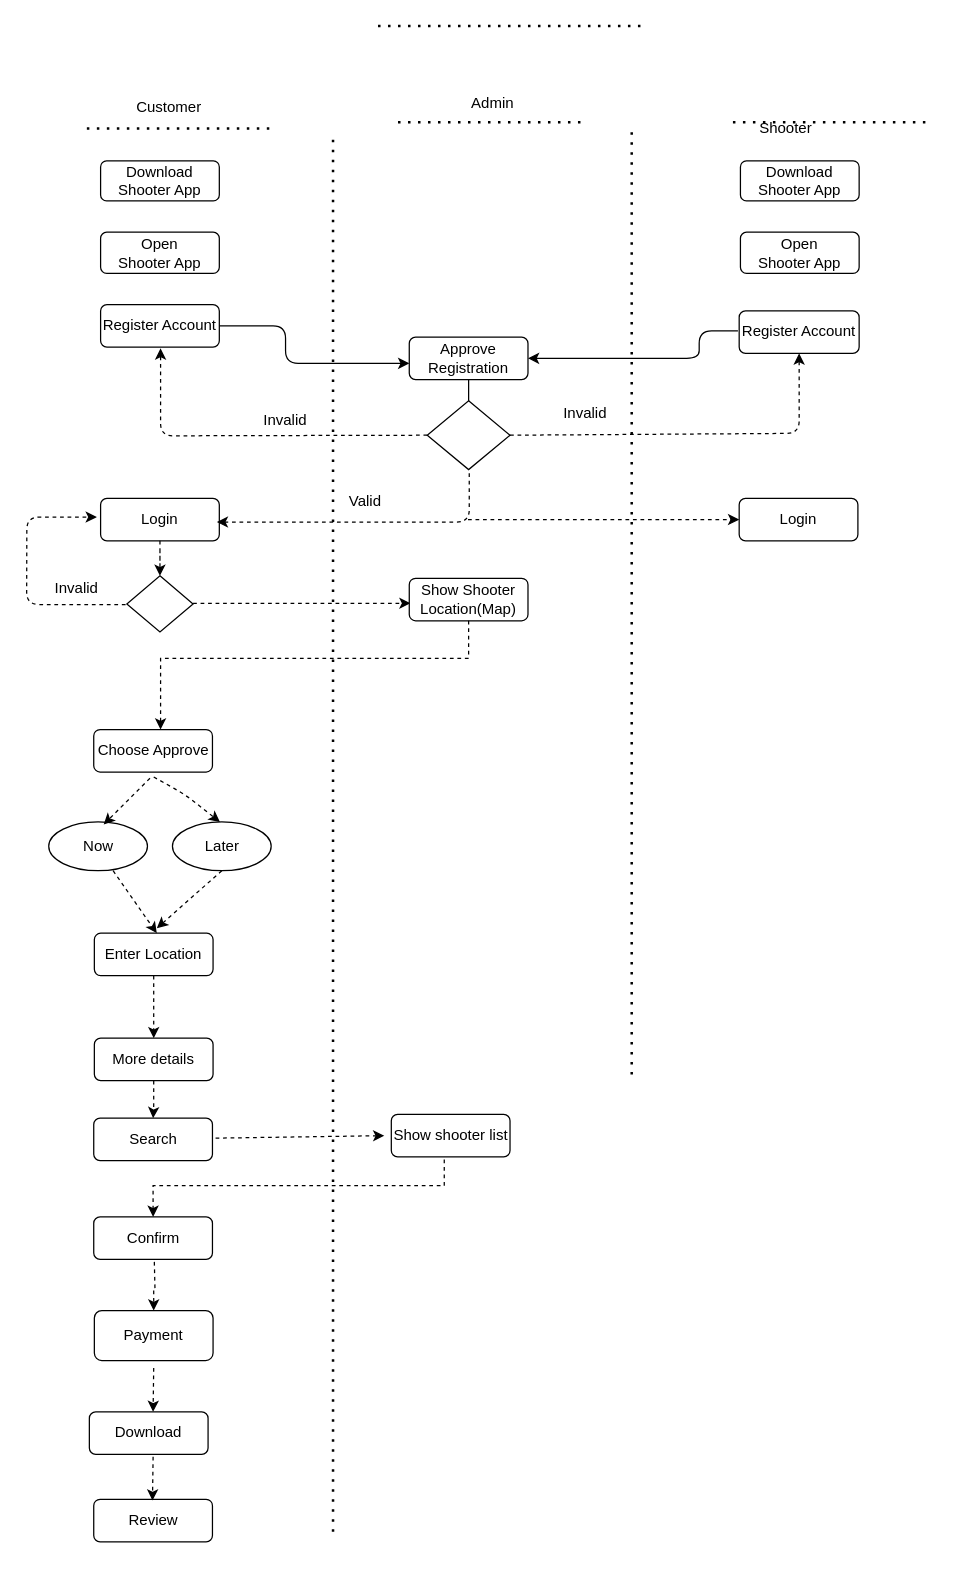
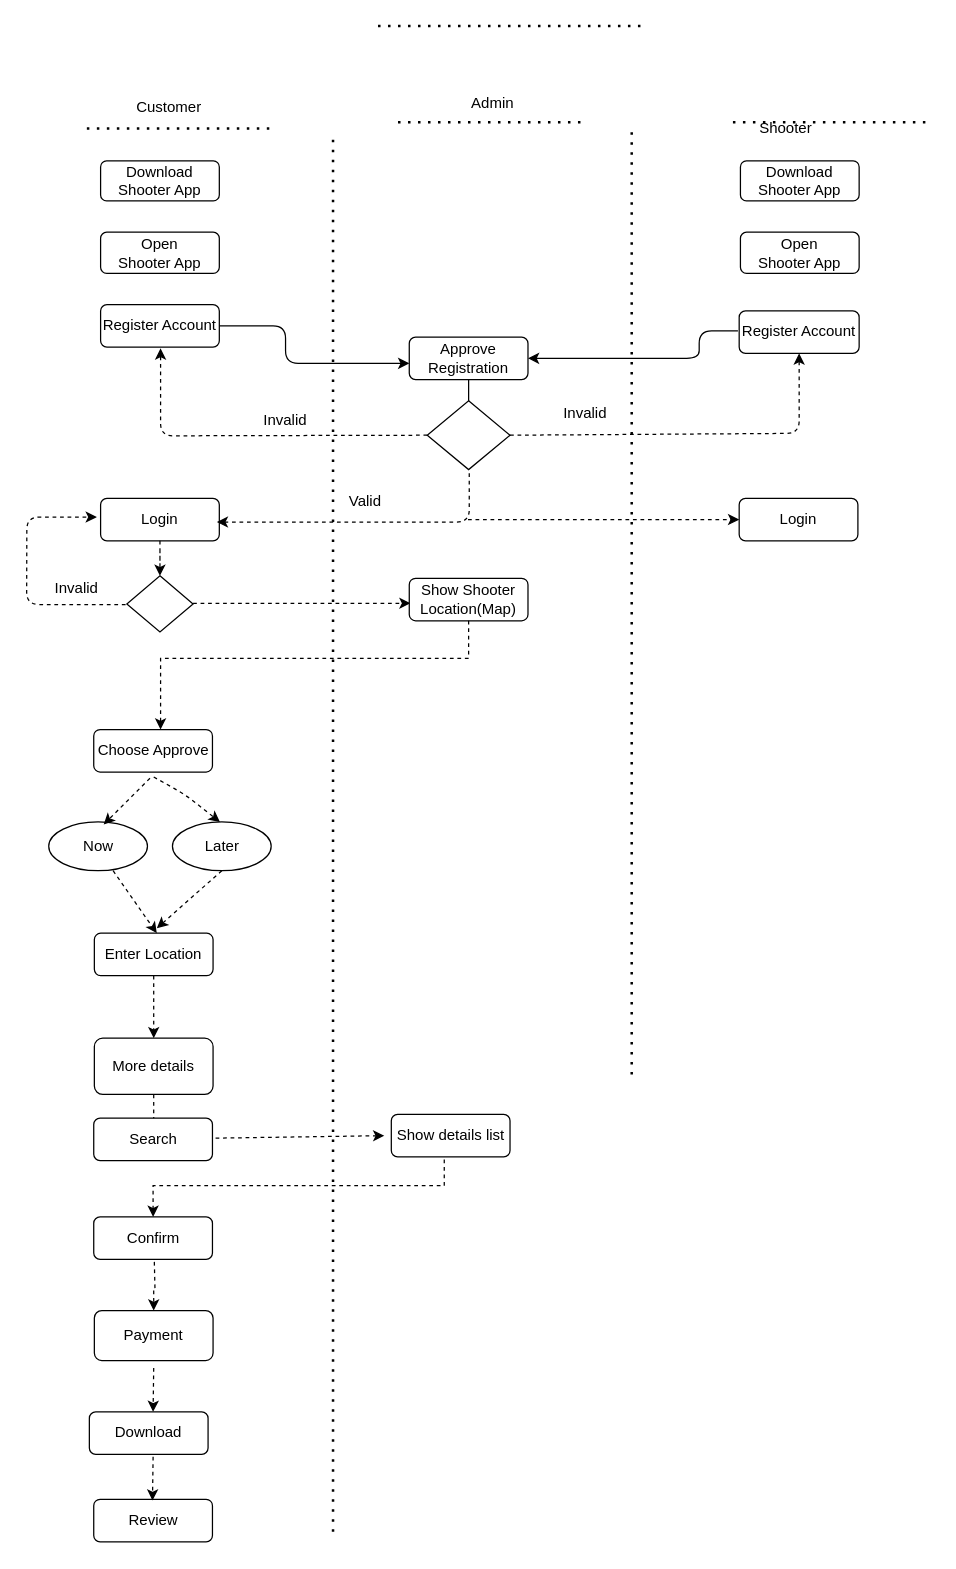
node "More details": size 119x43 -> 119x56
node "Show shooter list": label "Show shooter list" -> "Show details list"
